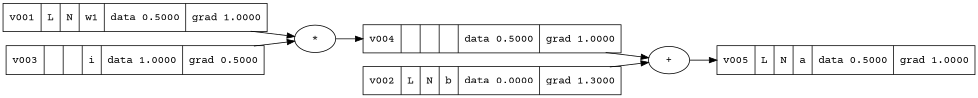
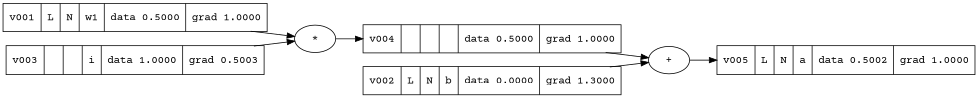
node "v003": text "grad 0.5000" -> "grad 0.5003"
node "v005": text "data 0.5000" -> "data 0.5002"
